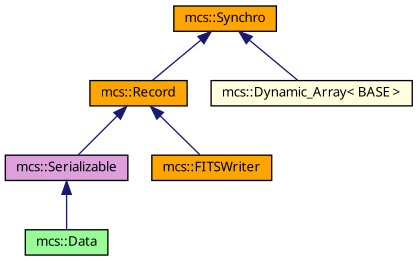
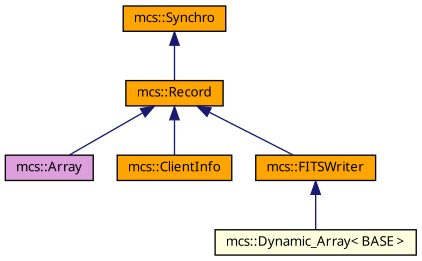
edge "mcs::Dynamic_Array< BASE >" -> "mcs::Synchro": now "mcs::Dynamic_Array< BASE >" -> "mcs::FITSWriter"
node "mcs::Serializable": label "mcs::Serializable" -> "mcs::Array"
node "mcs::ClientInfo": added
node "mcs::Data": removed
